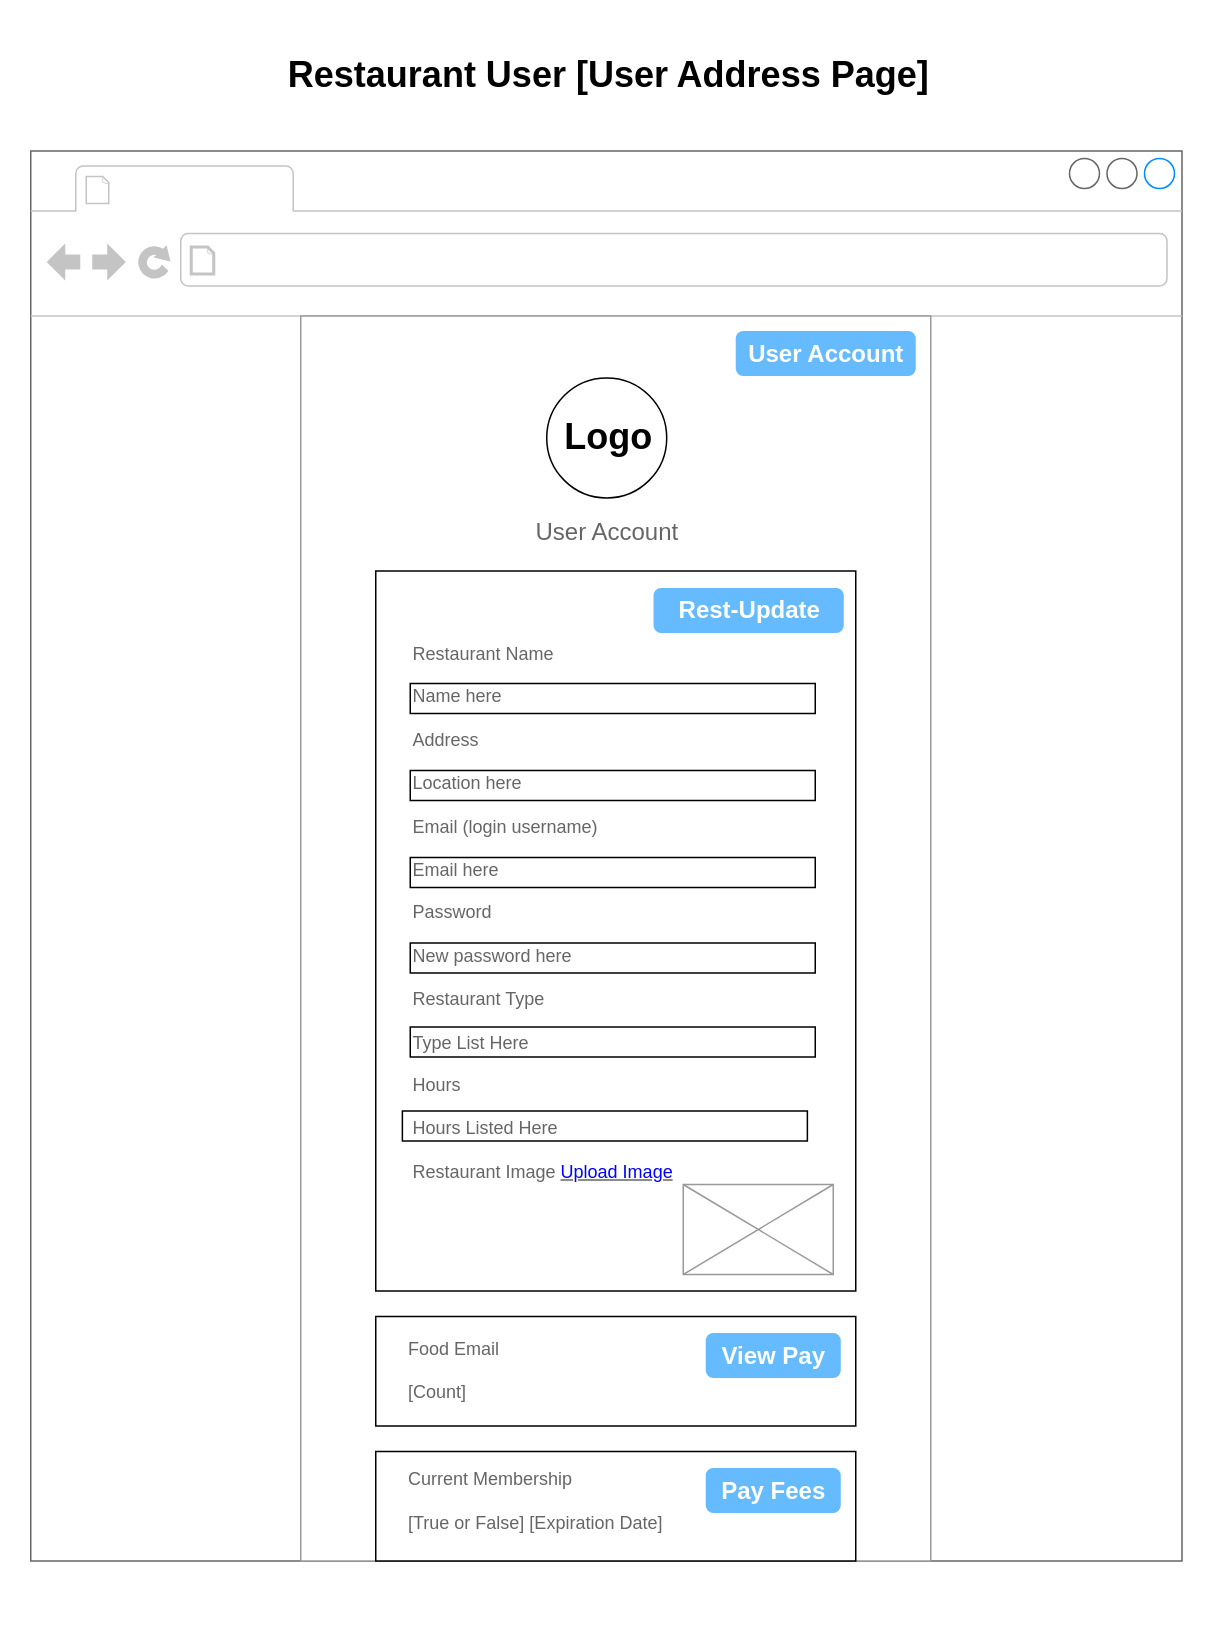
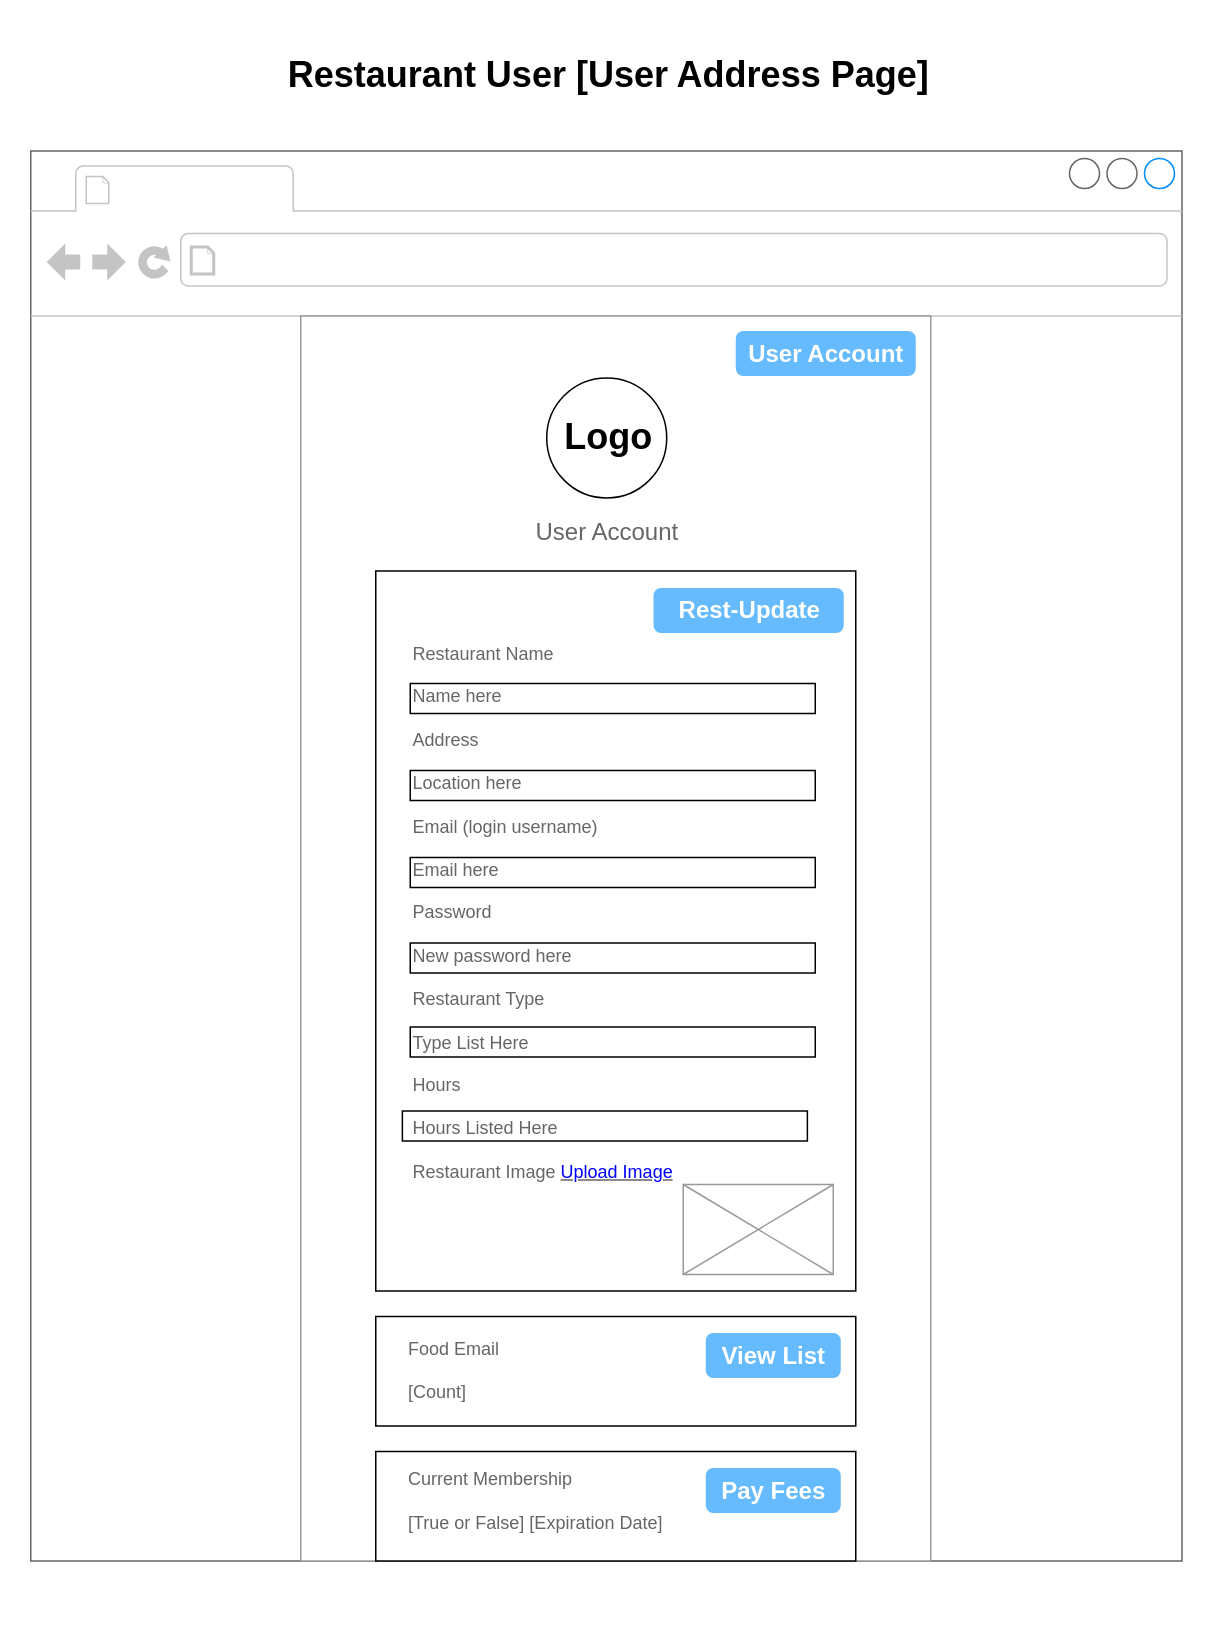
node "View Pay": label "View Pay" -> "View List"
